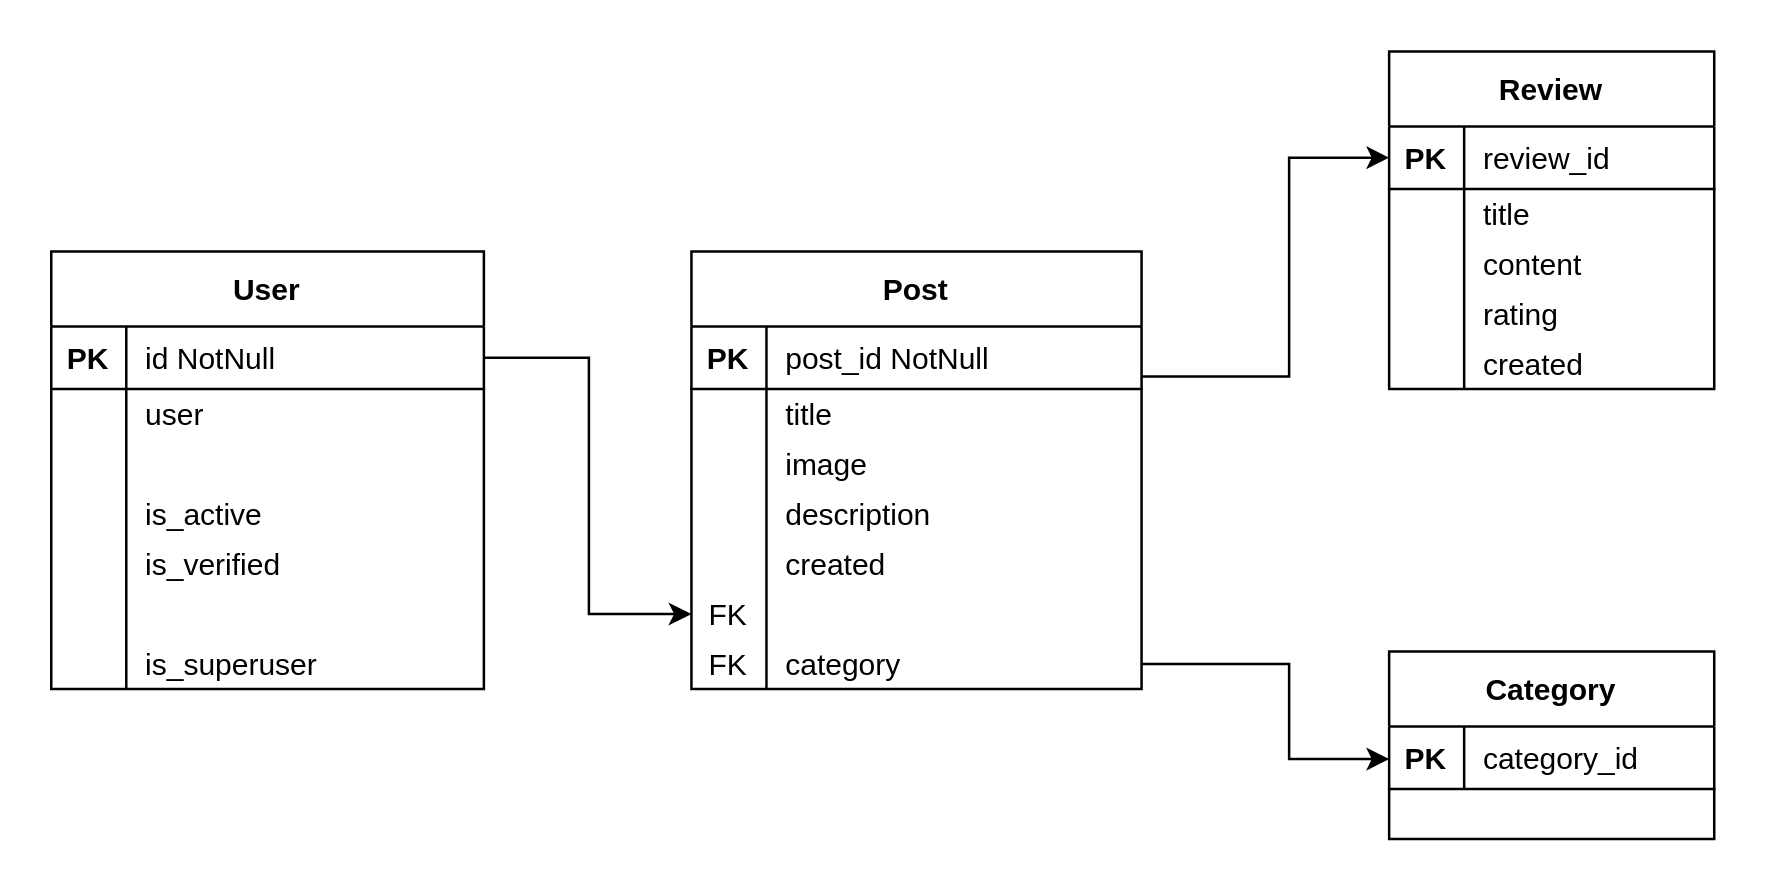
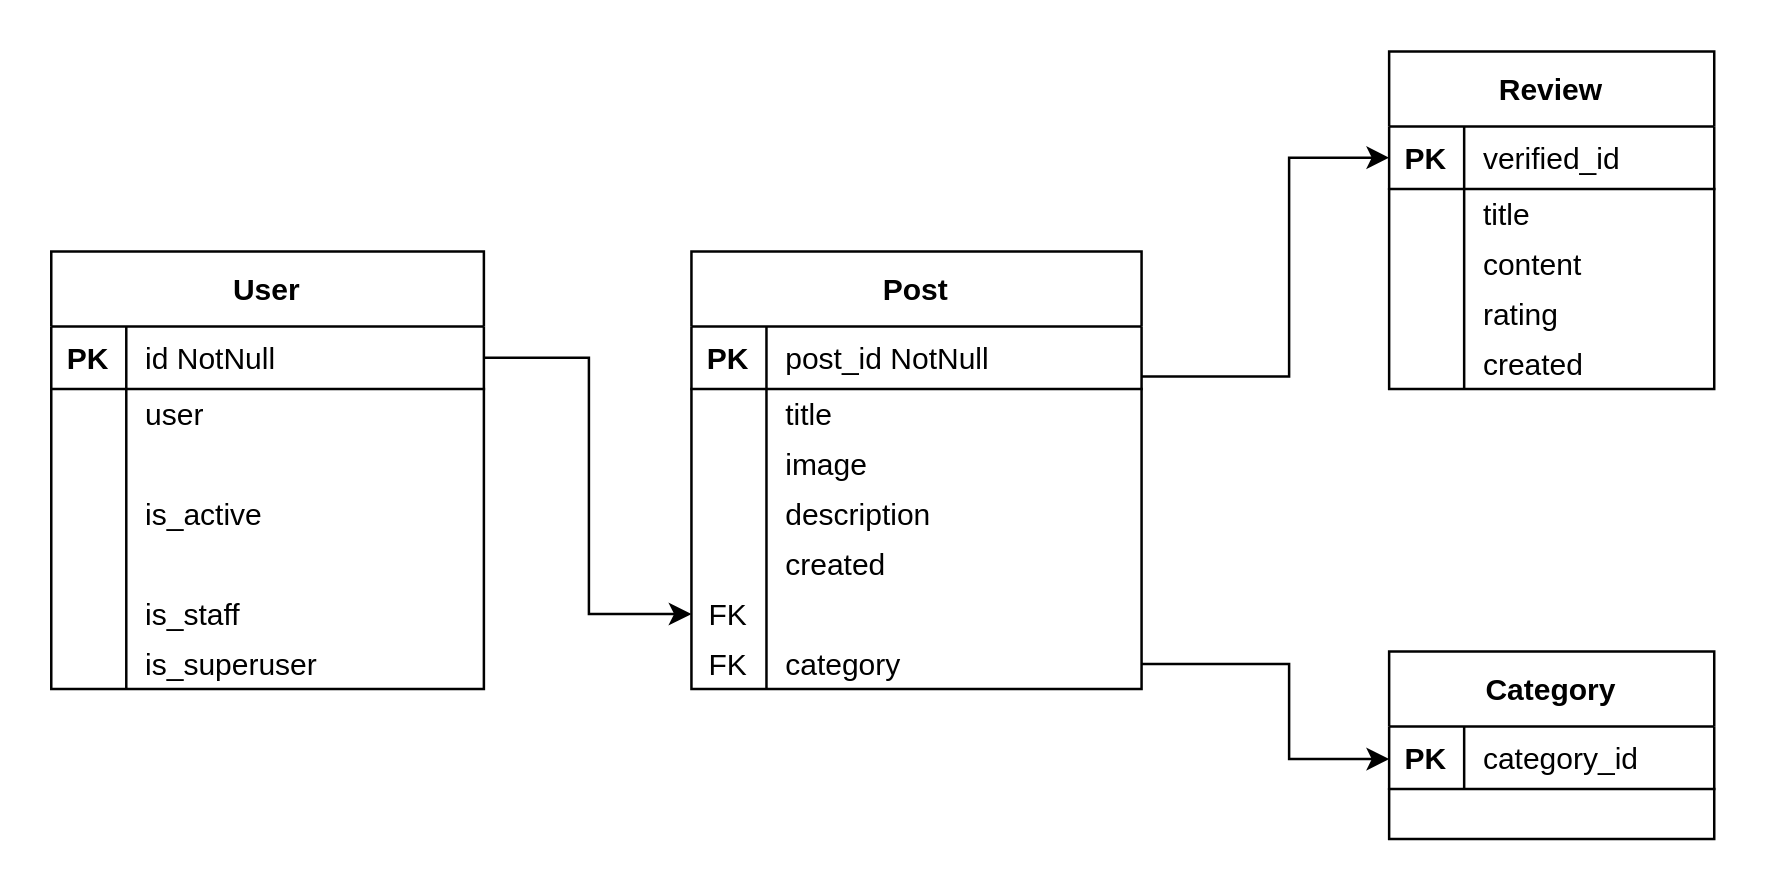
node "review_id": label "review_id" -> "verified_id"
node "is_verified": removed
node "is_staff": added
